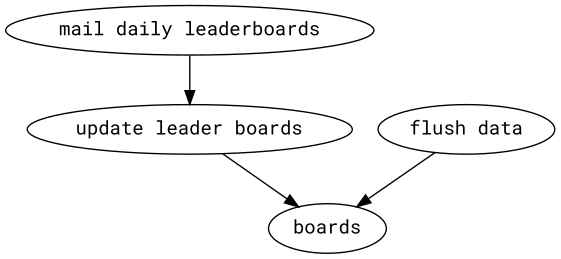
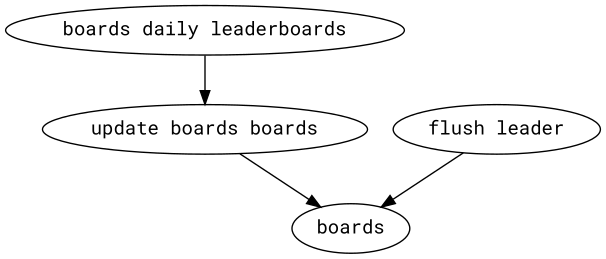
node "mail daily leaderboards": label "mail daily leaderboards" -> "boards daily leaderboards"
node "update leader boards": label "update leader boards" -> "update boards boards"
node "flush data": label "flush data" -> "flush leader"
